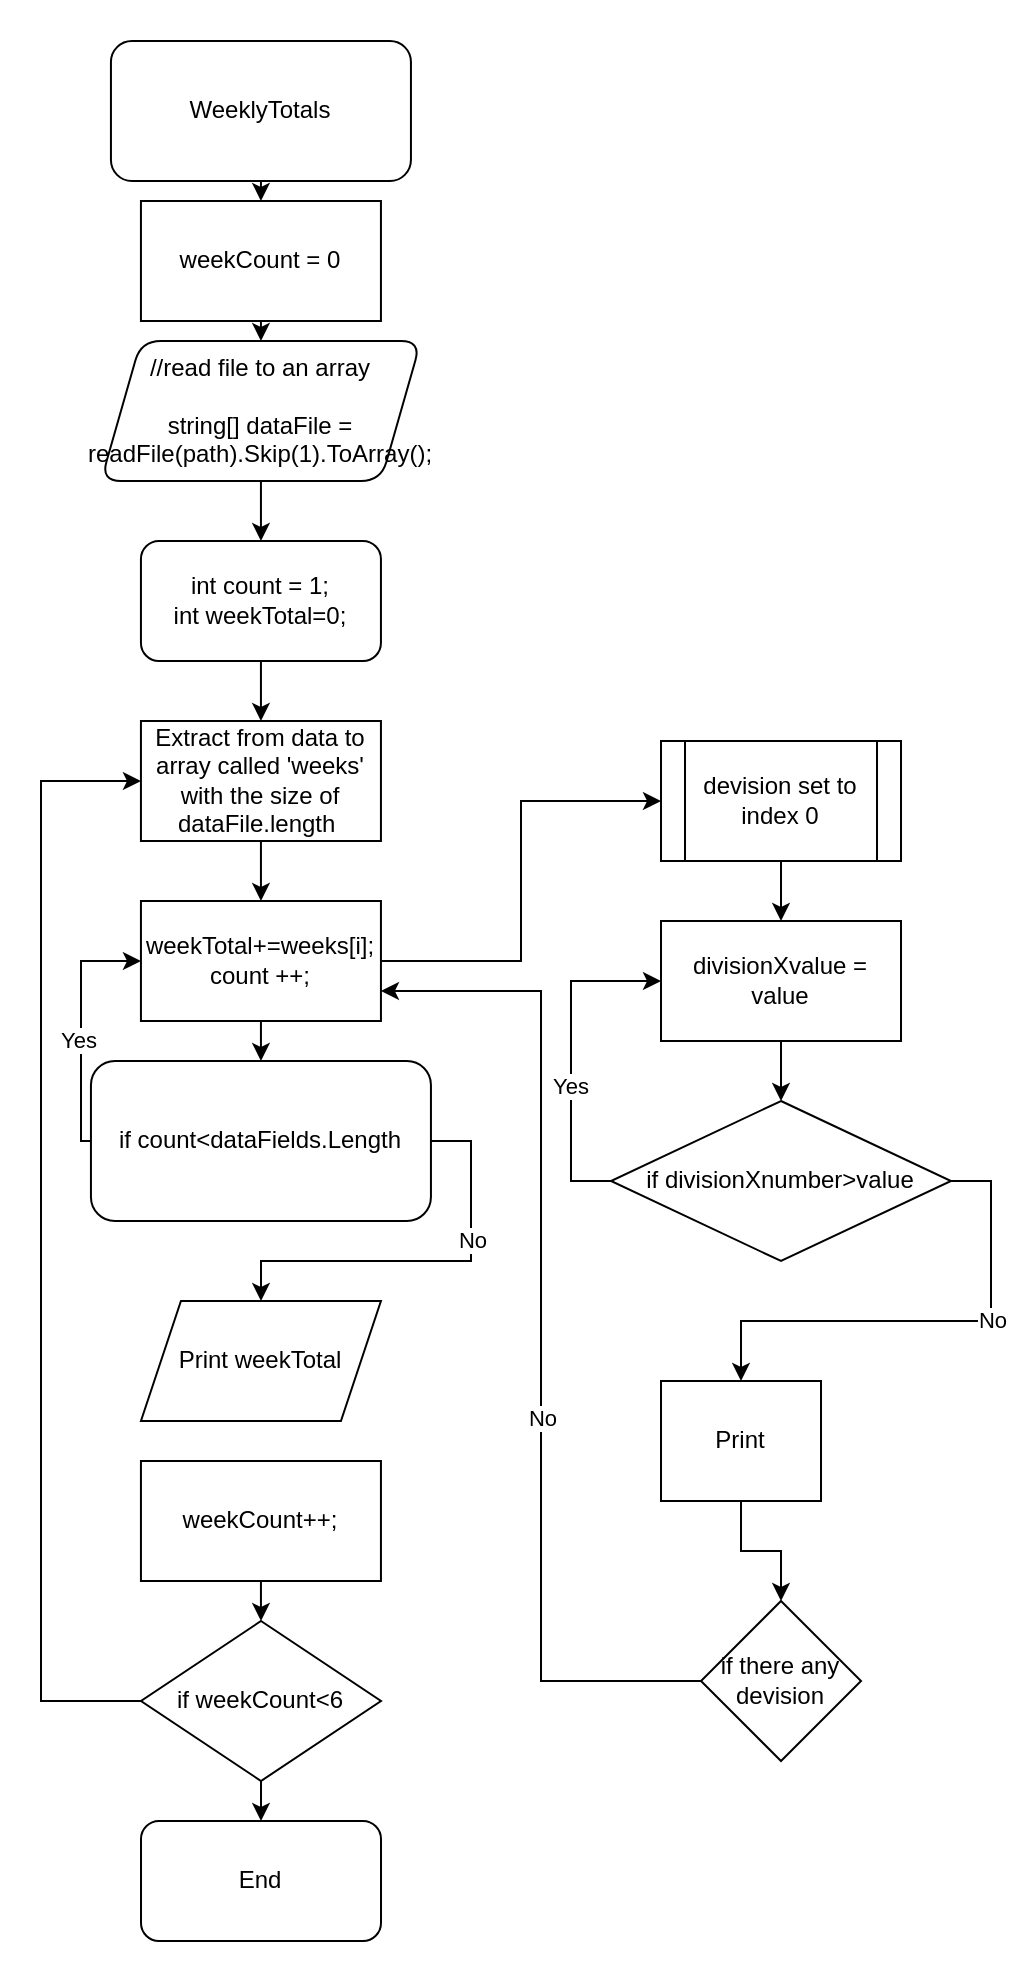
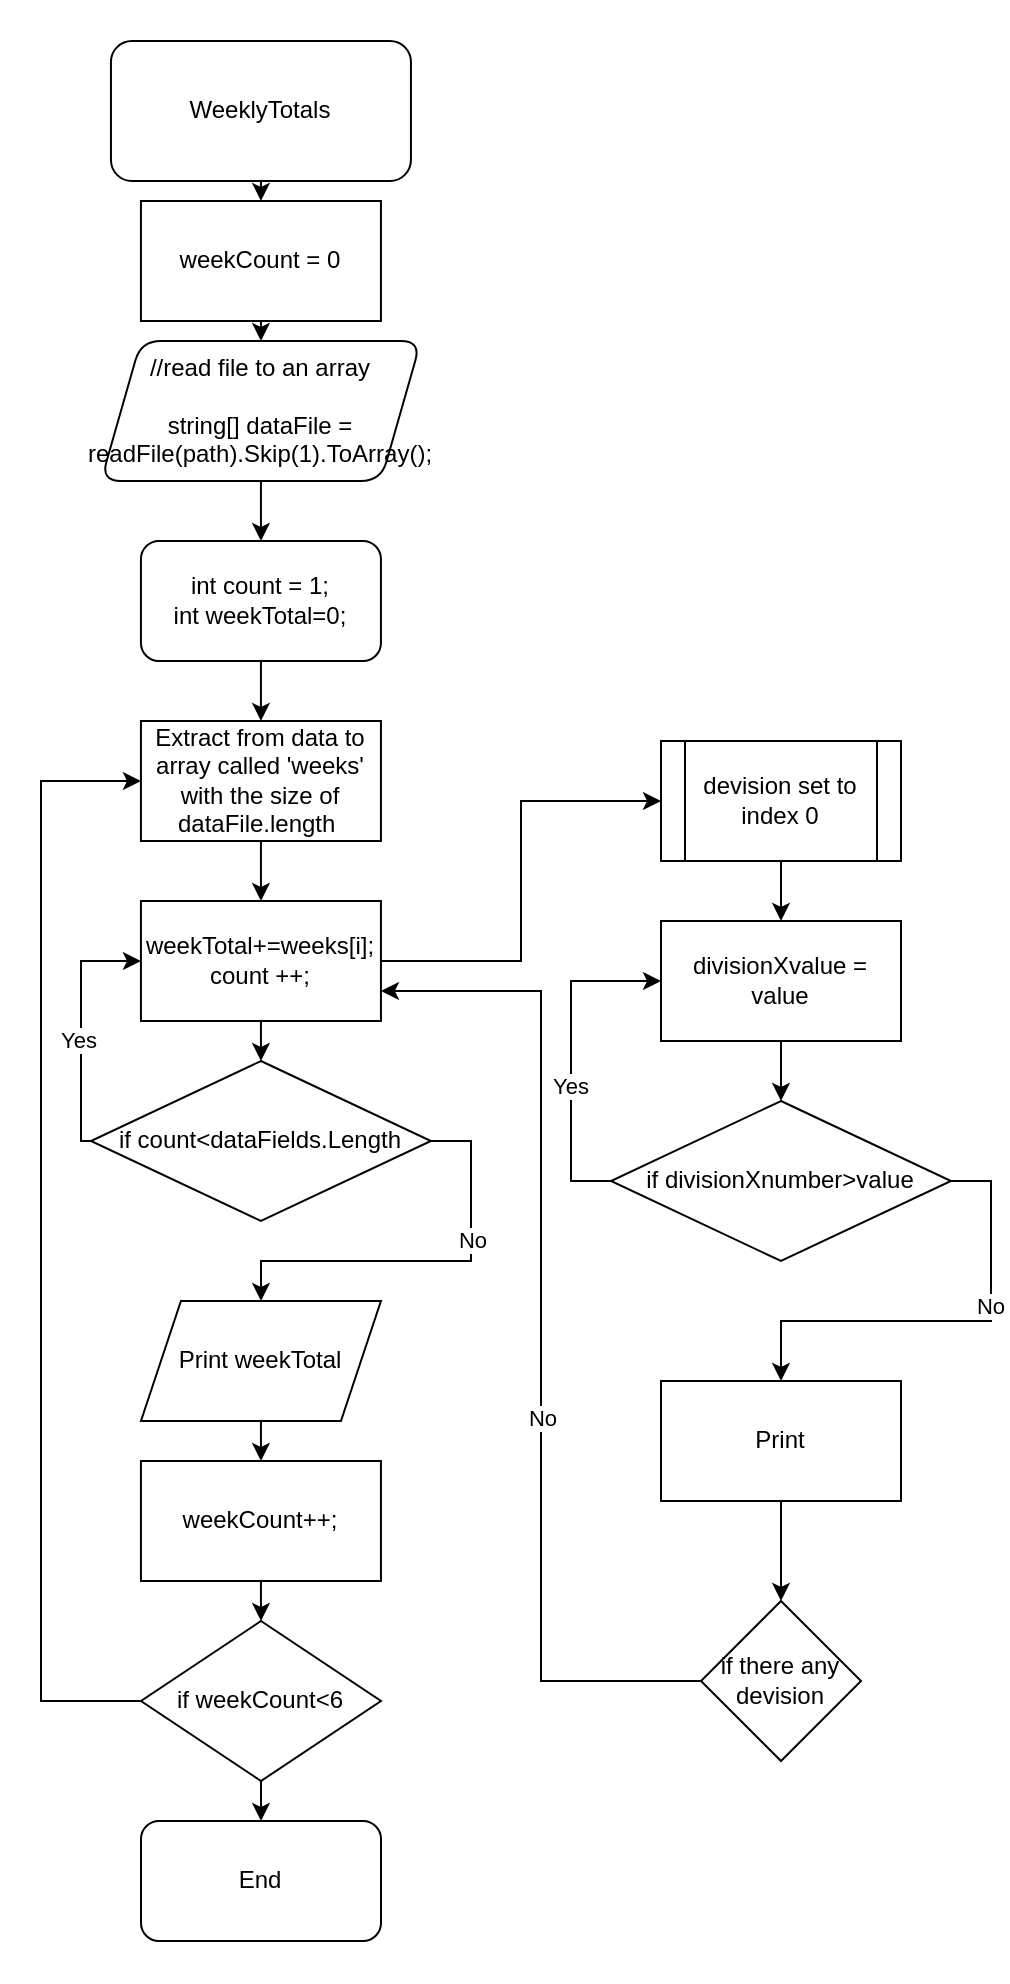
node "if count<dataFields.Length": shape rounded rectangle -> diamond
edge "Print weekTotal" -> "weekCount++;": added
node "Print": size 160x120 -> 240x120
